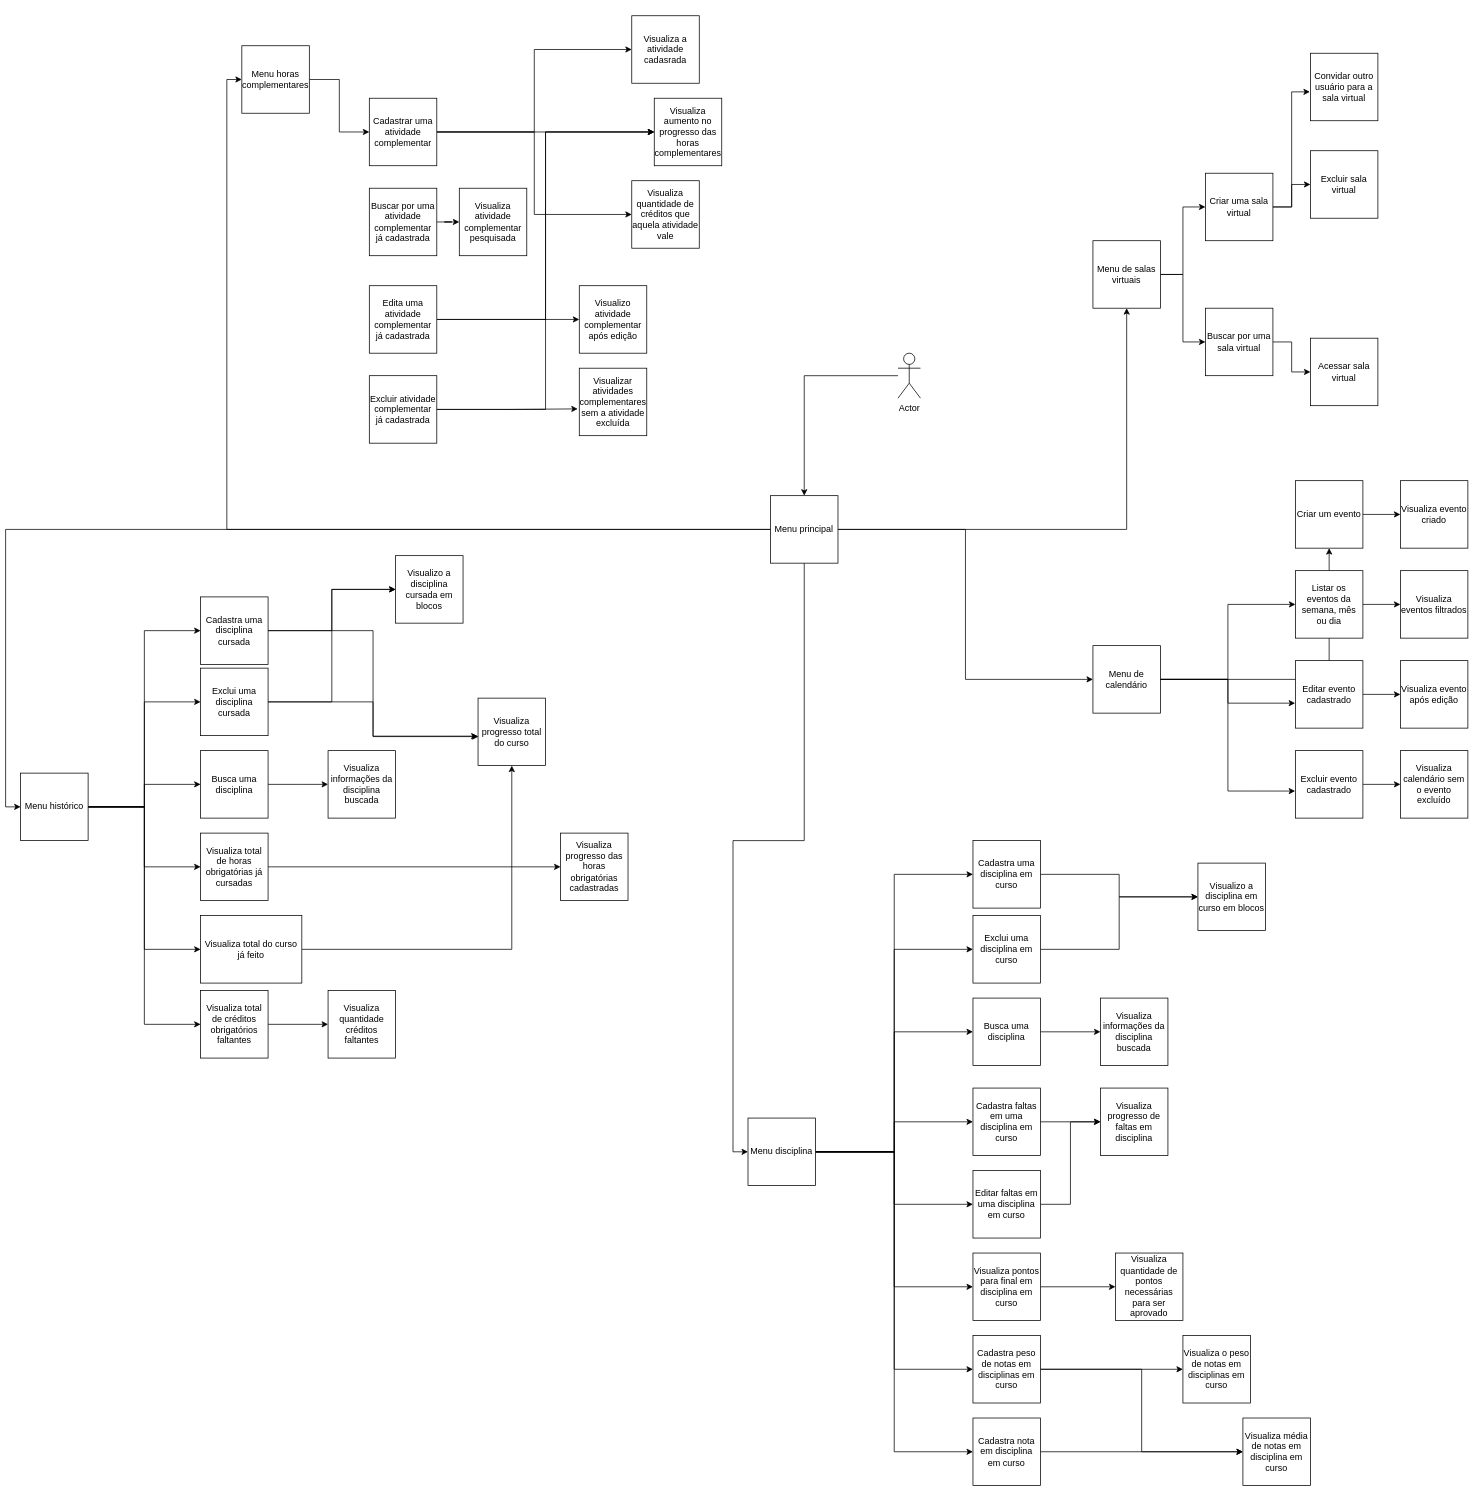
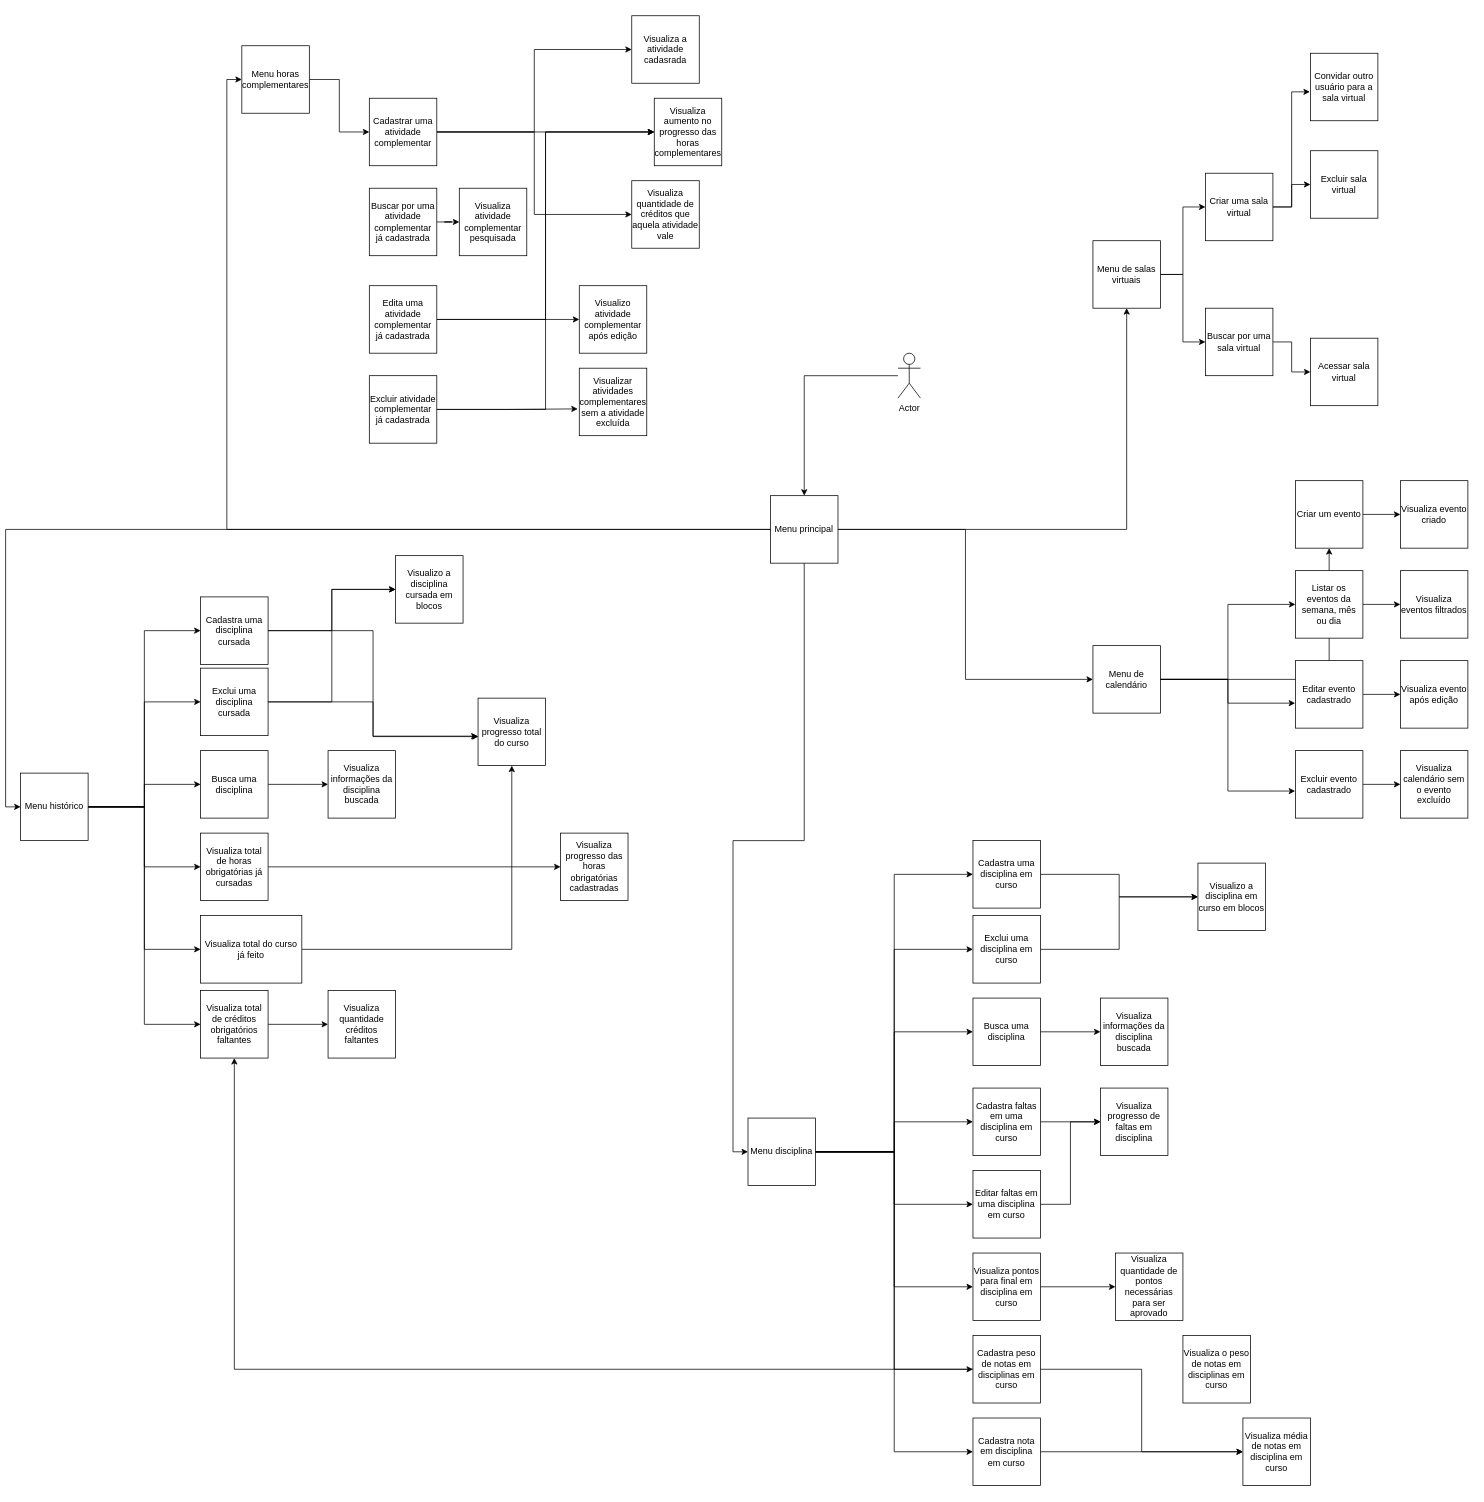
edge "Cadastra peso de notas em disciplinas em curso" -> "Visualiza o peso de notas em disciplinas em curso": now "Cadastra peso de notas em disciplinas em curso" -> "Visualiza total de créditos obrigatórios faltantes"
